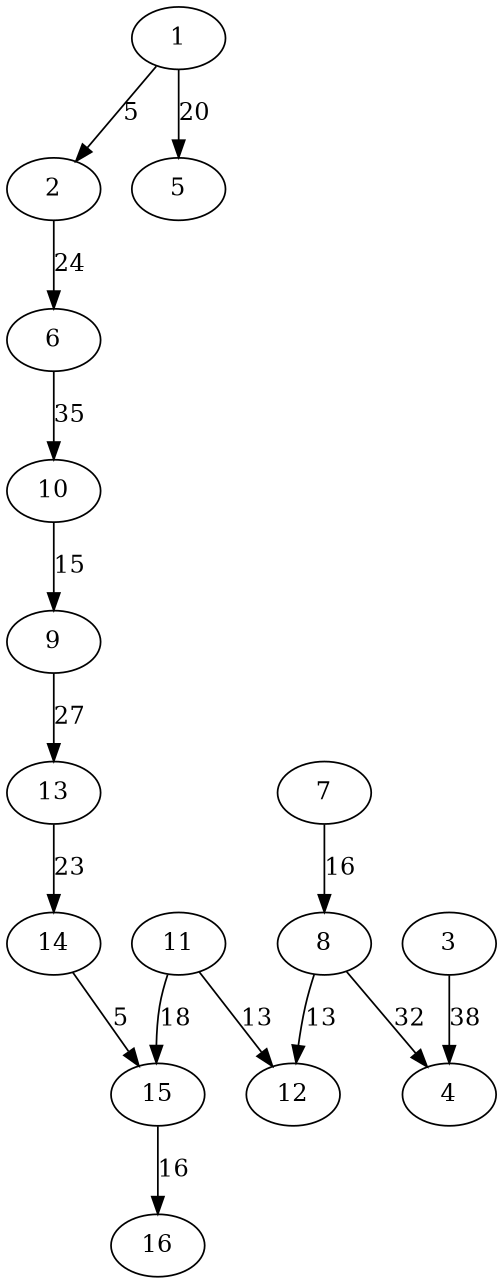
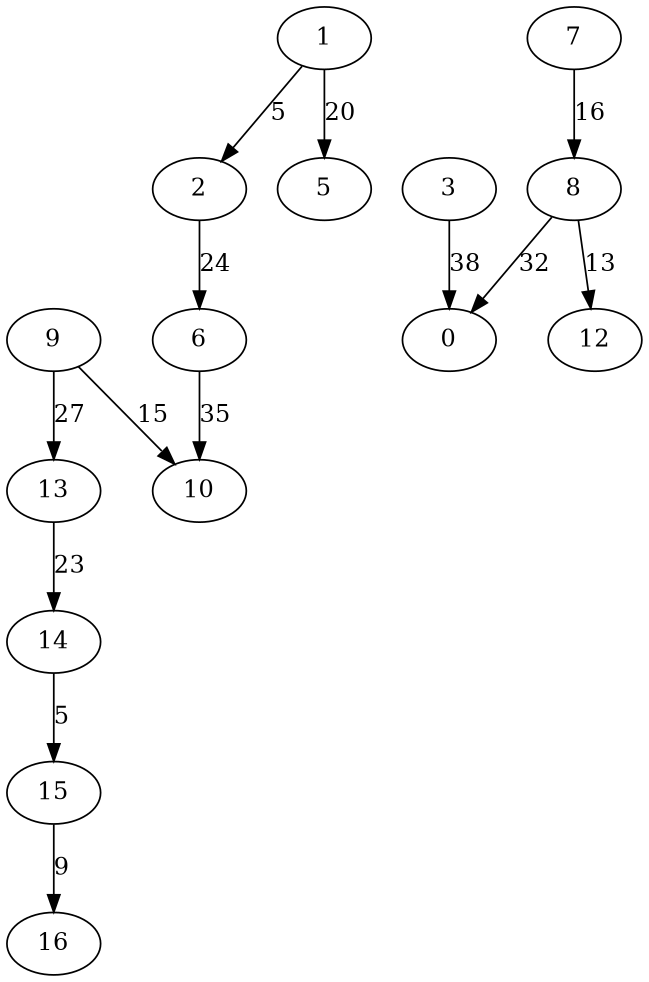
edge "10" -> "9": reversed
node "11": removed
node "4": label "4" -> "0"
edge "15" -> "16": label "16" -> "9"
